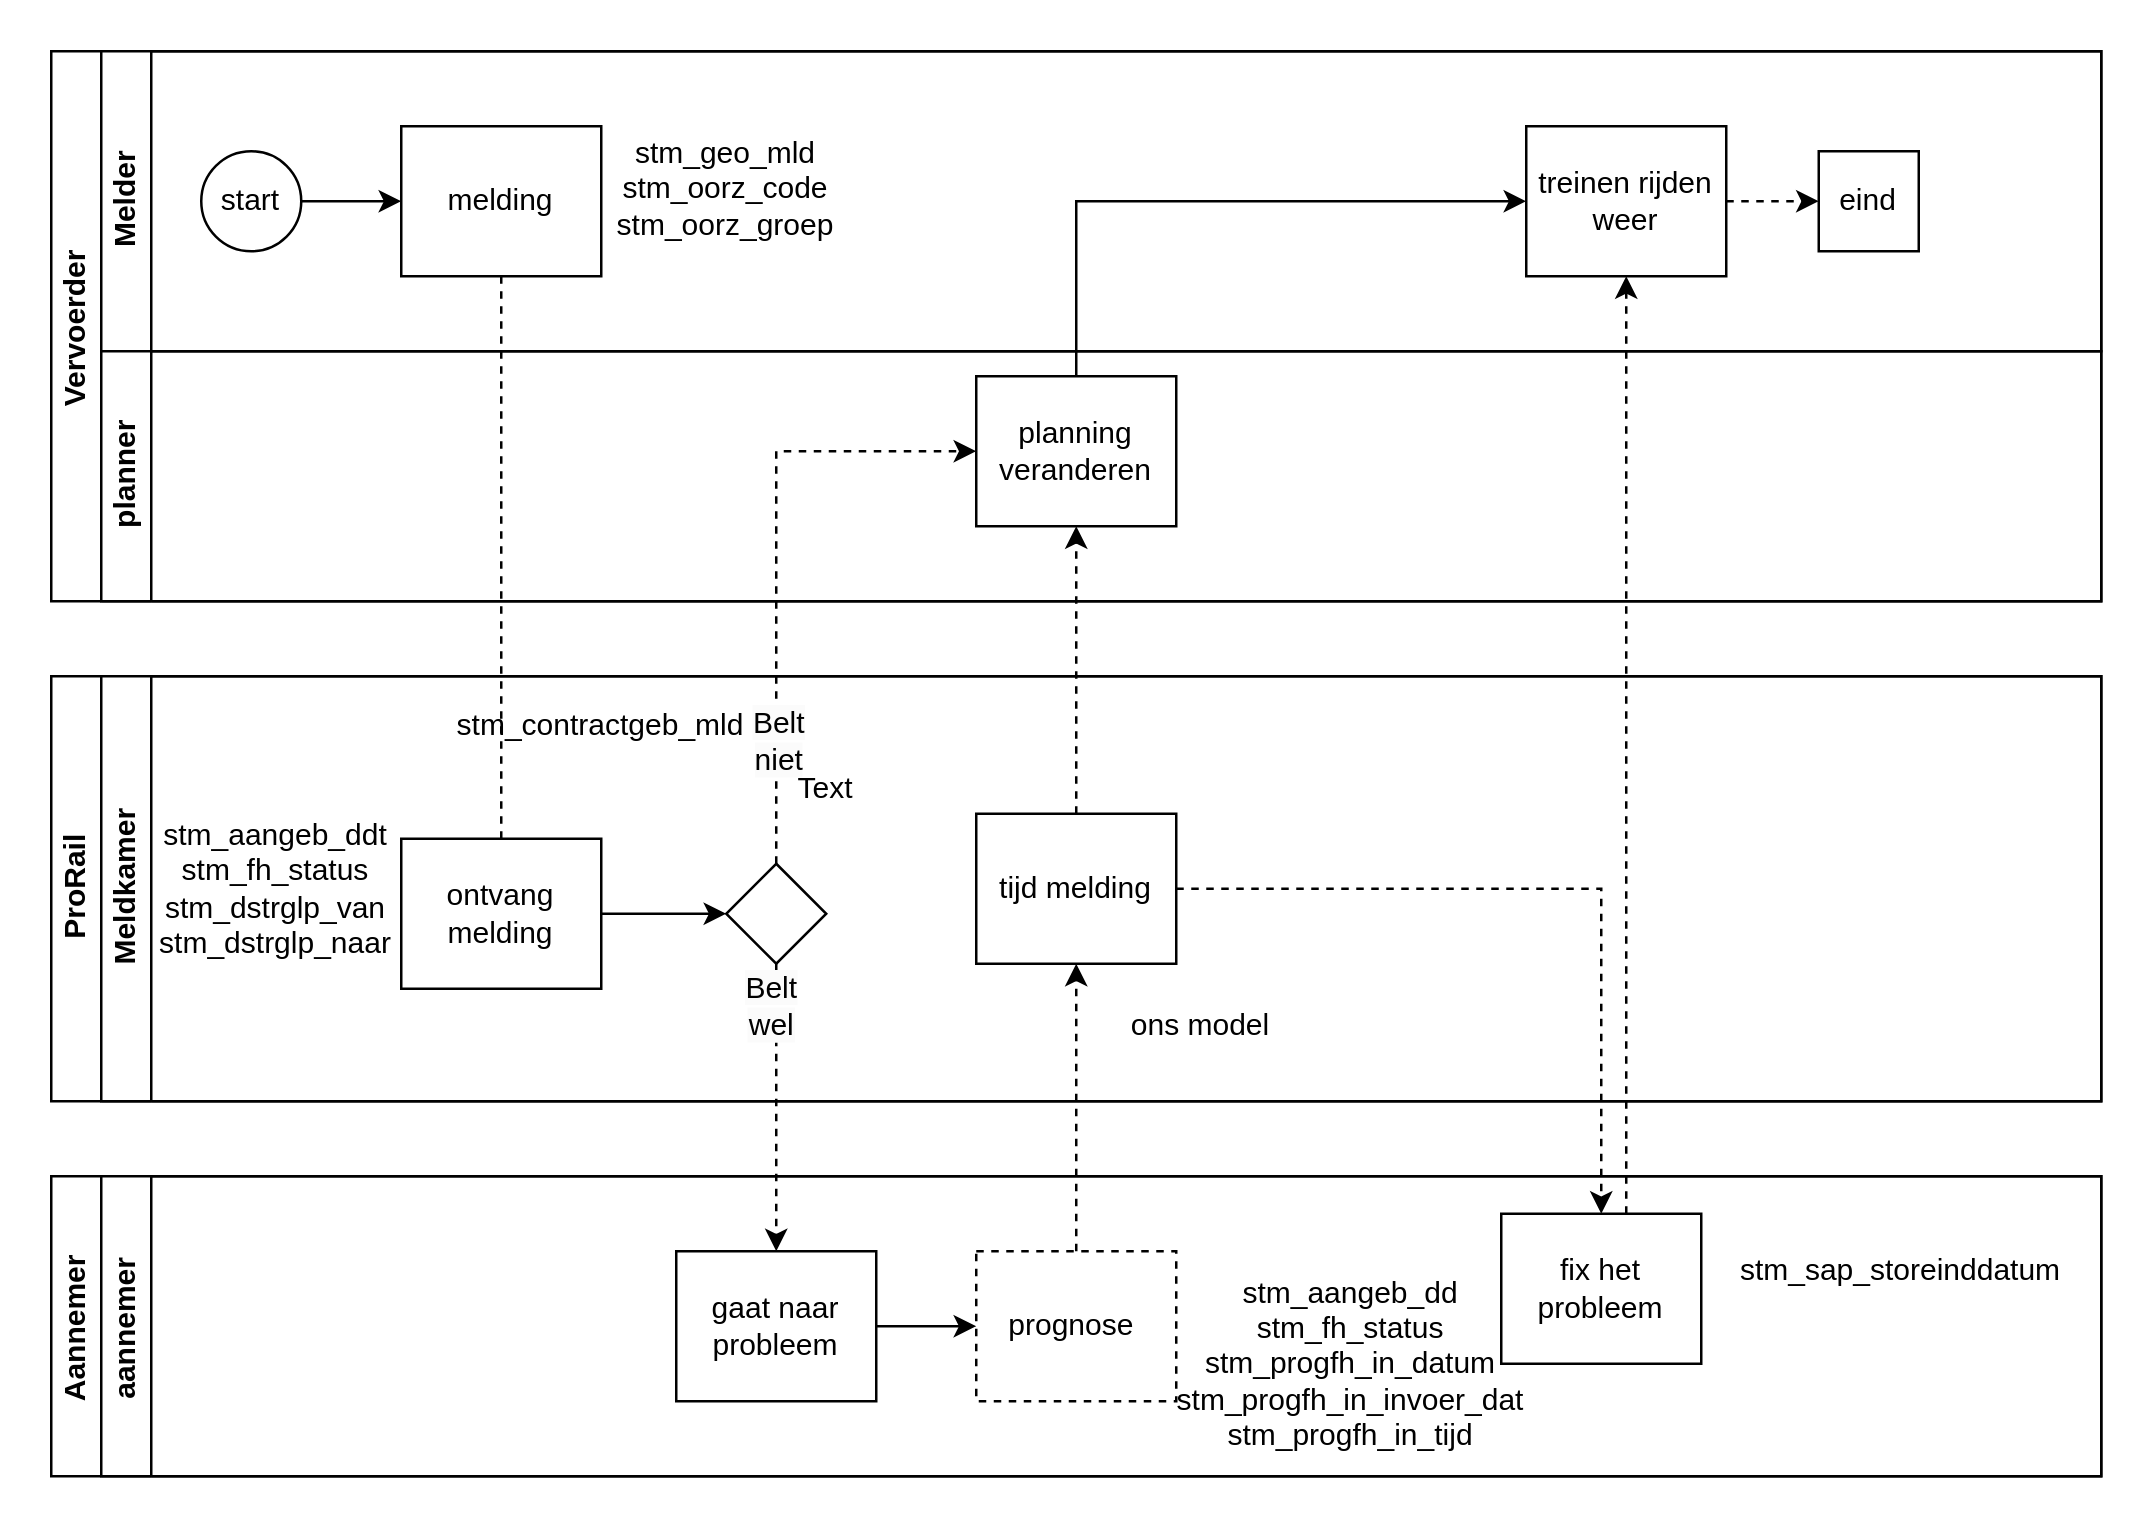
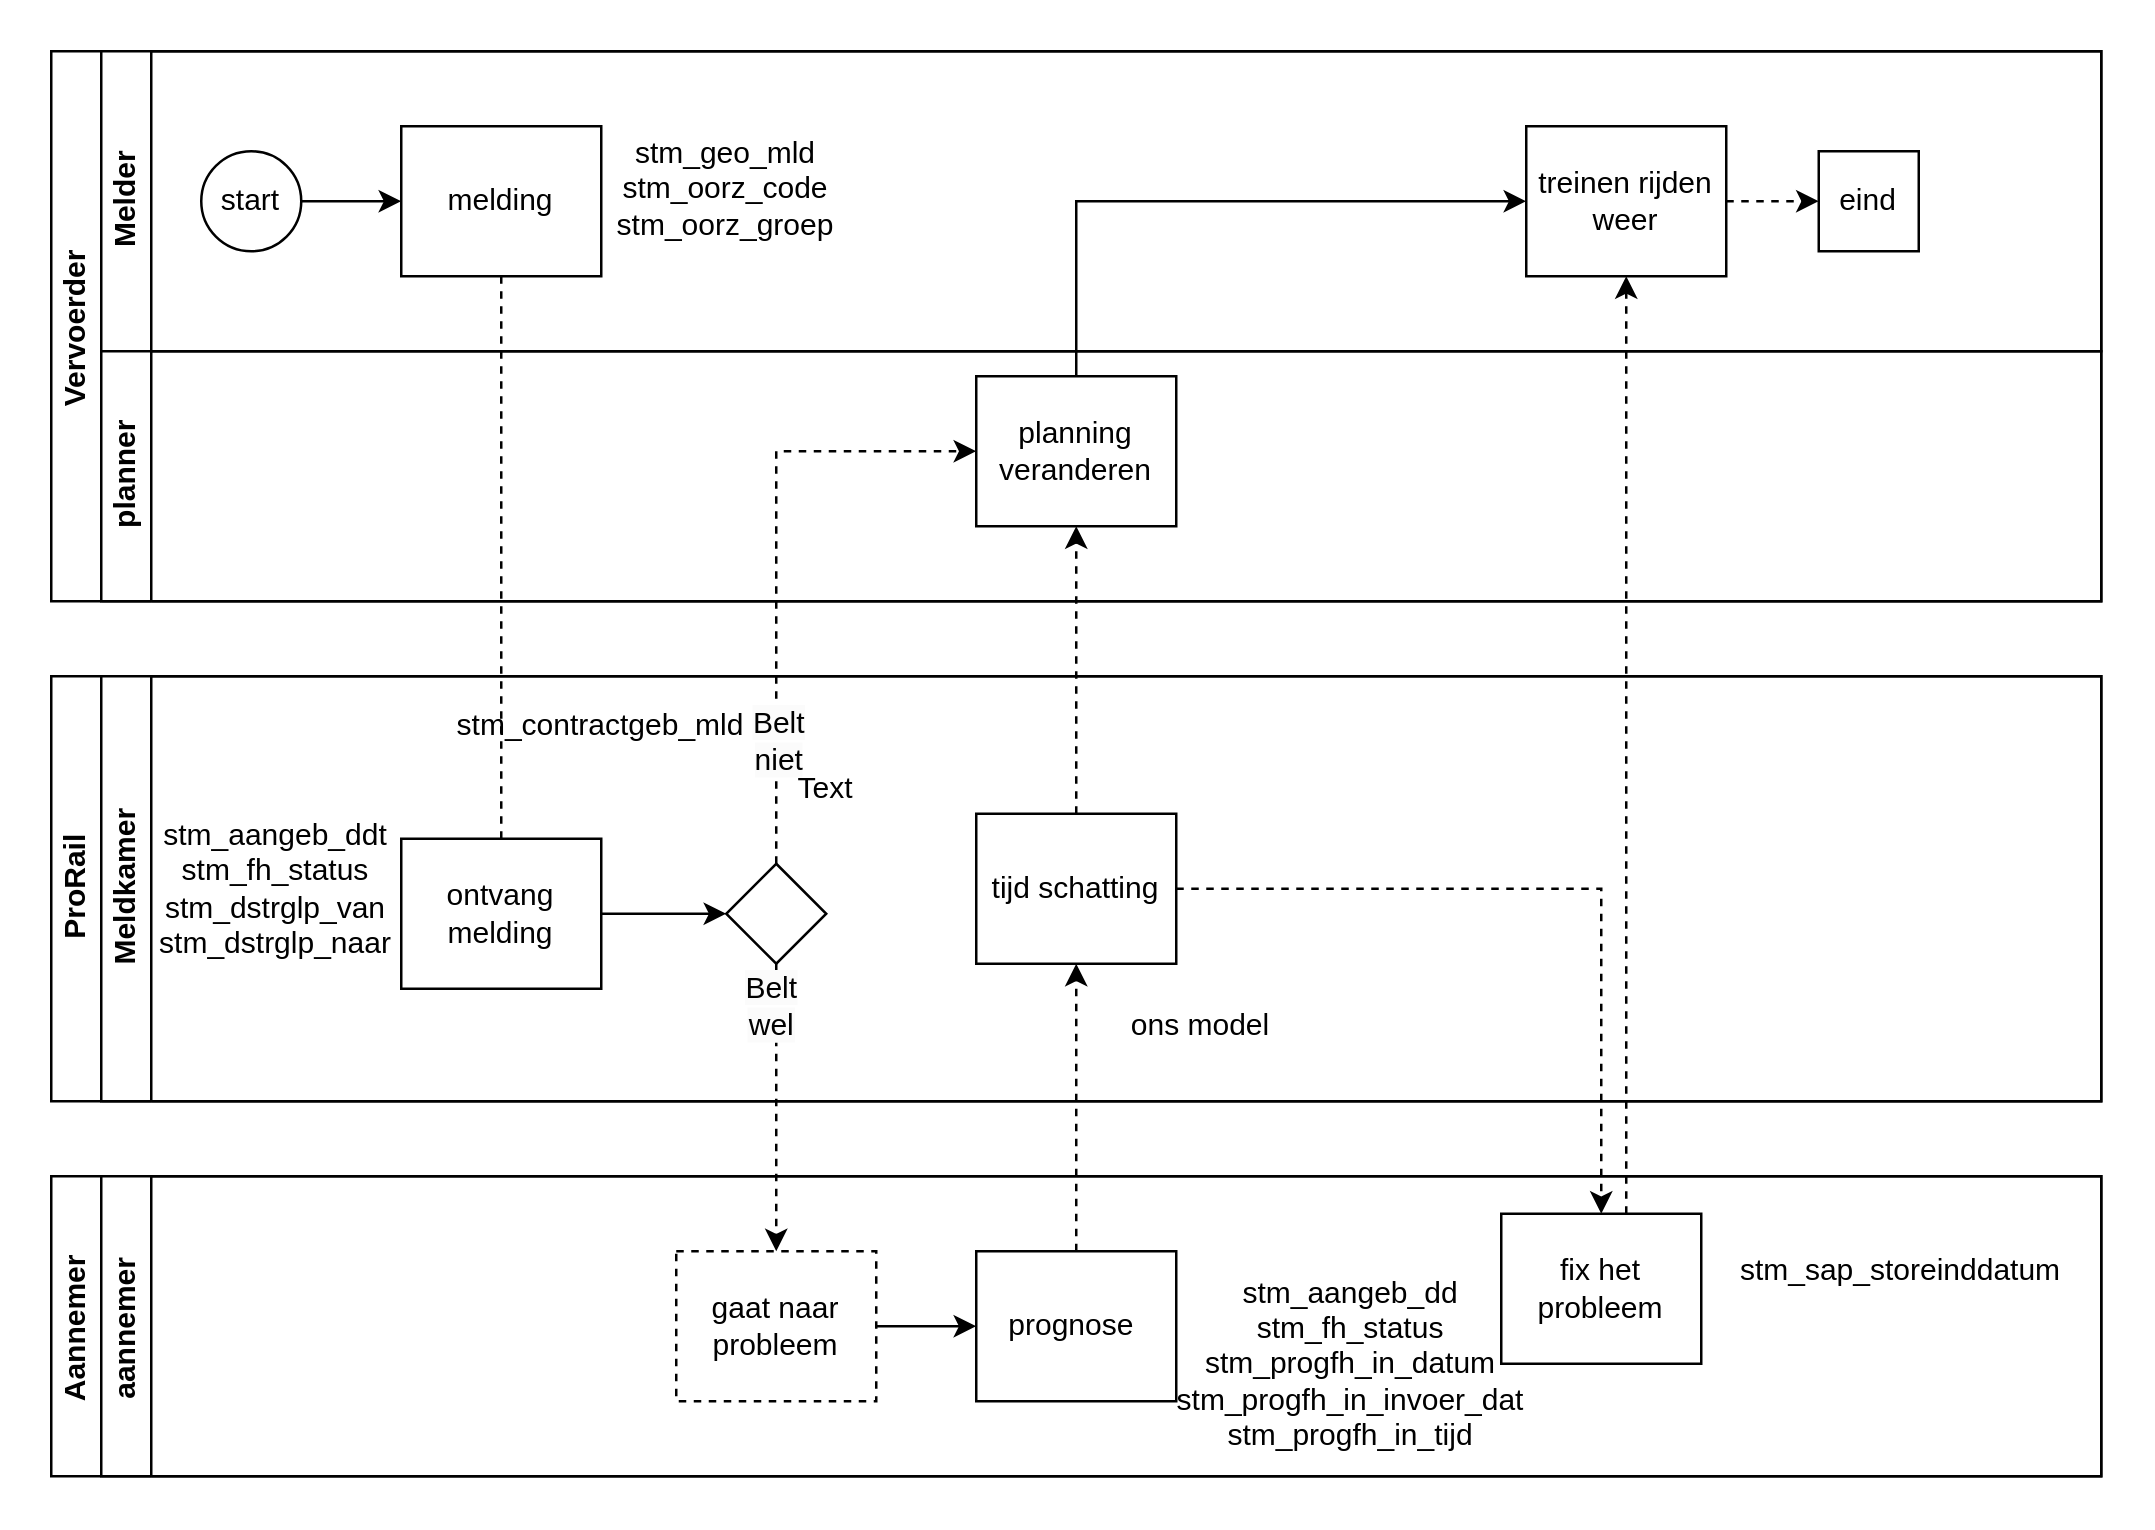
node "tijd melding": label "tijd melding" -> "tijd schatting"
node "gaat naar probleem": style solid -> dashed
node "prognose": style dashed -> solid
